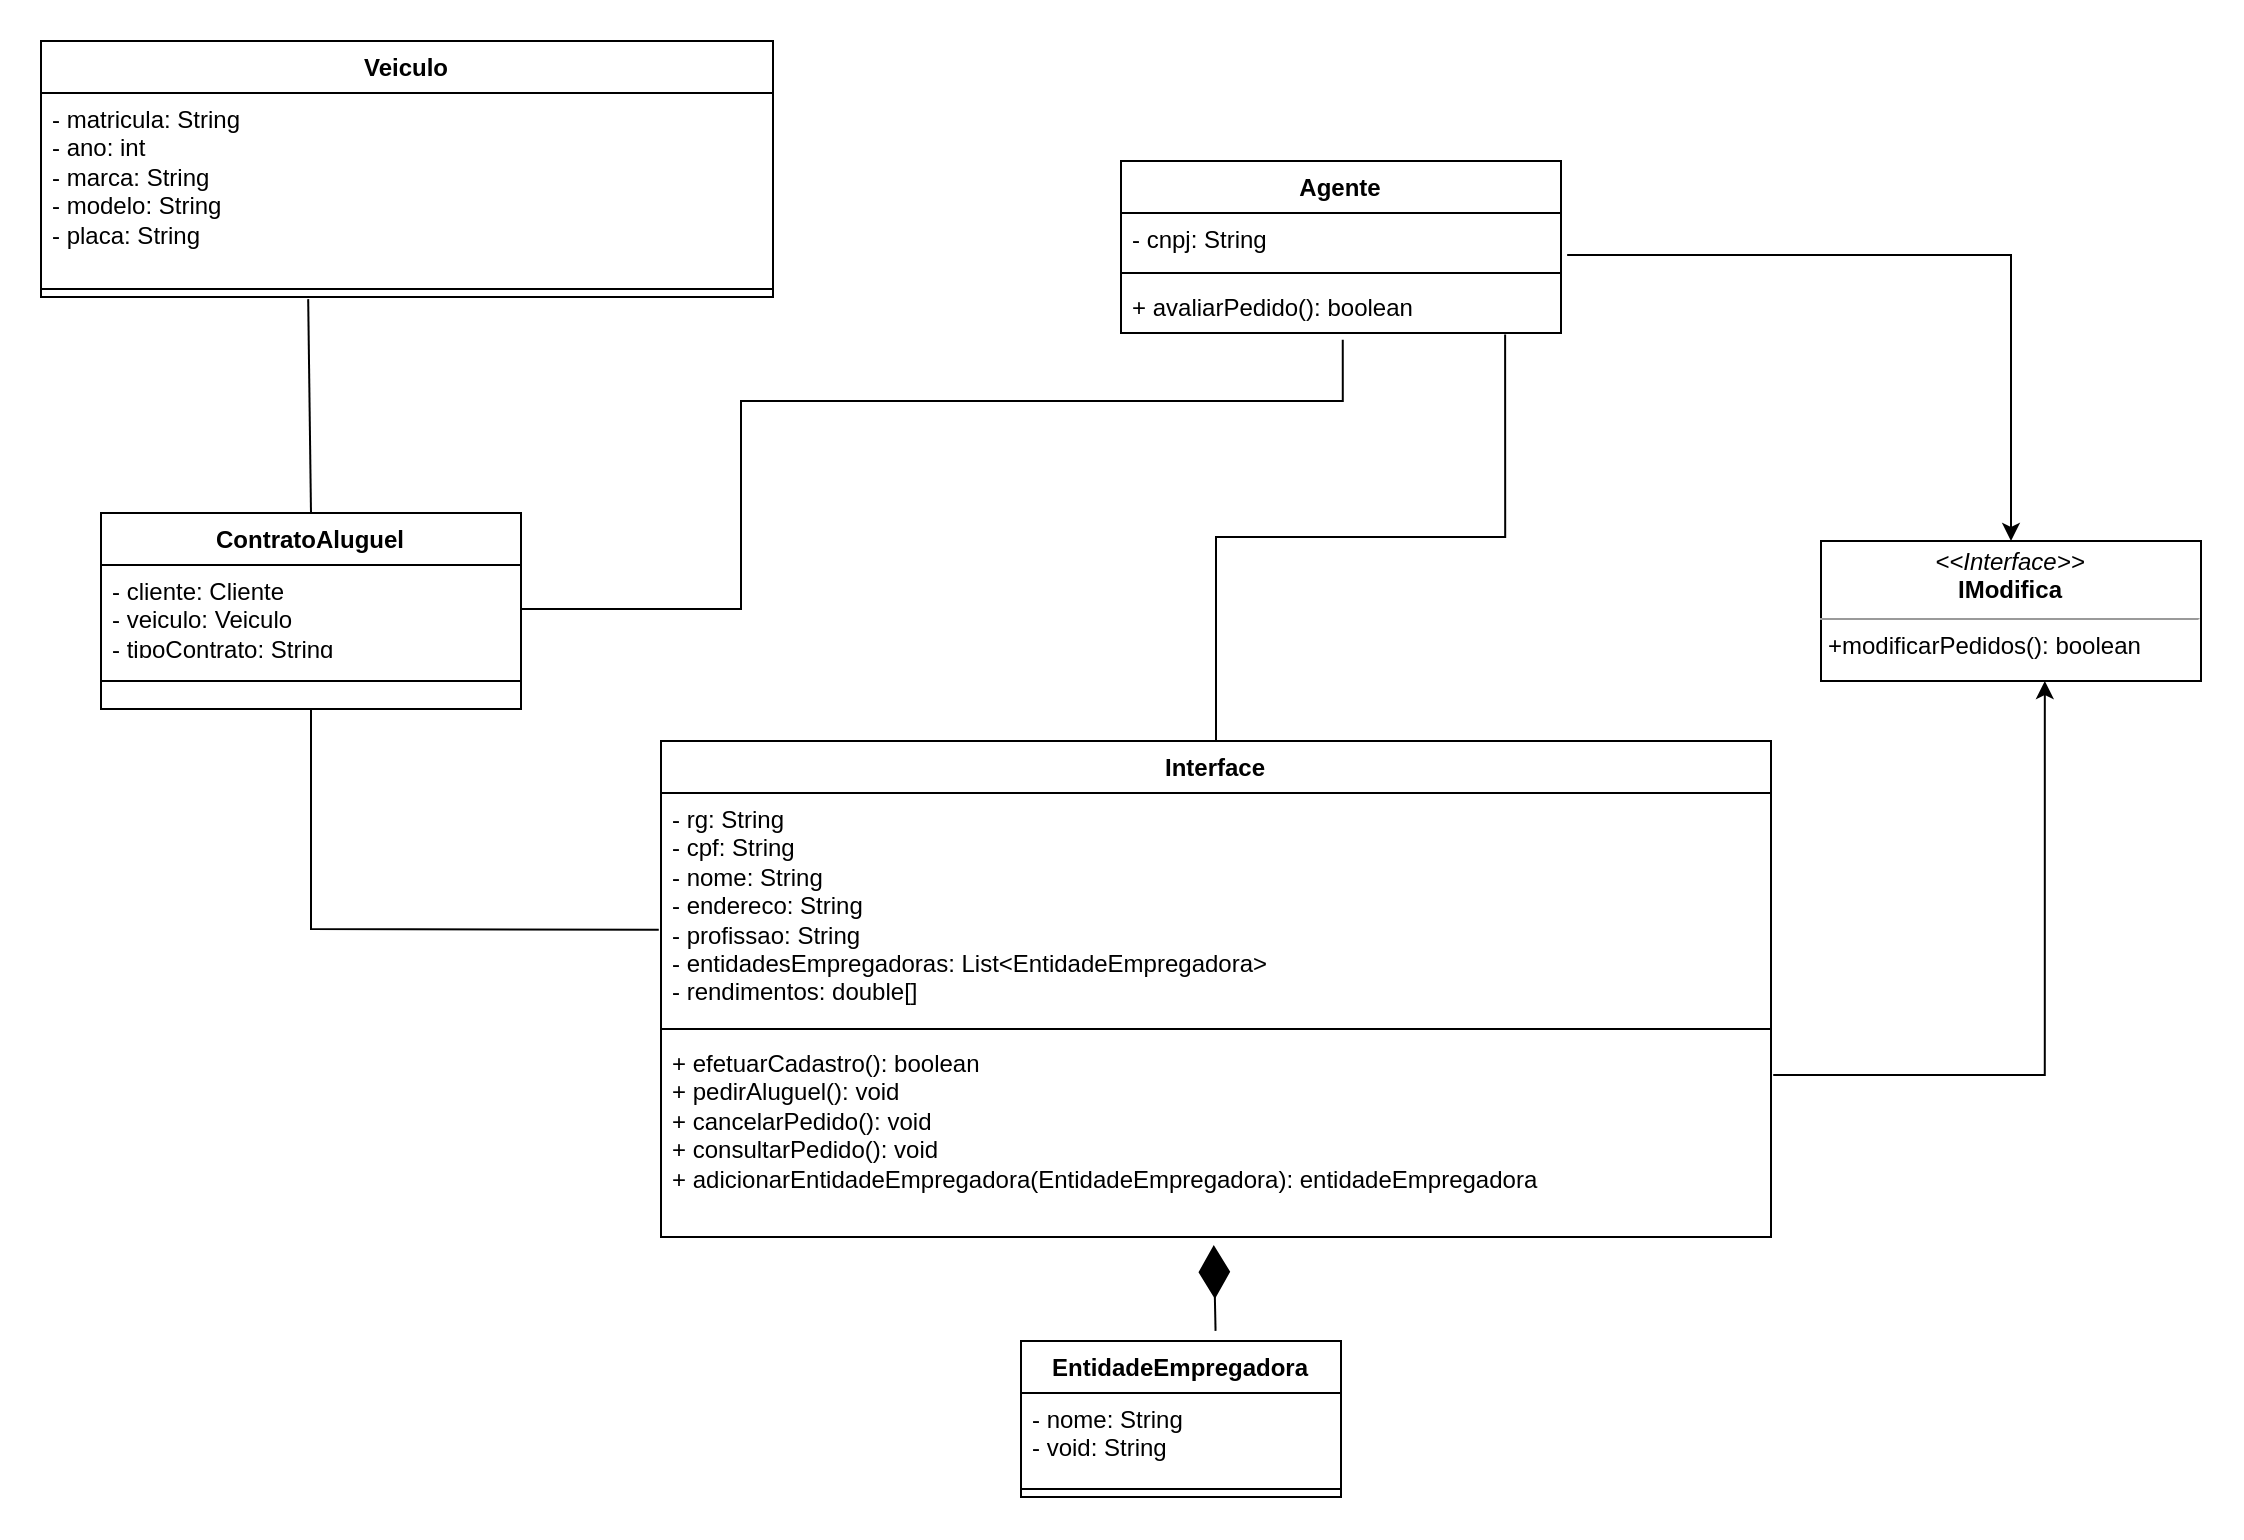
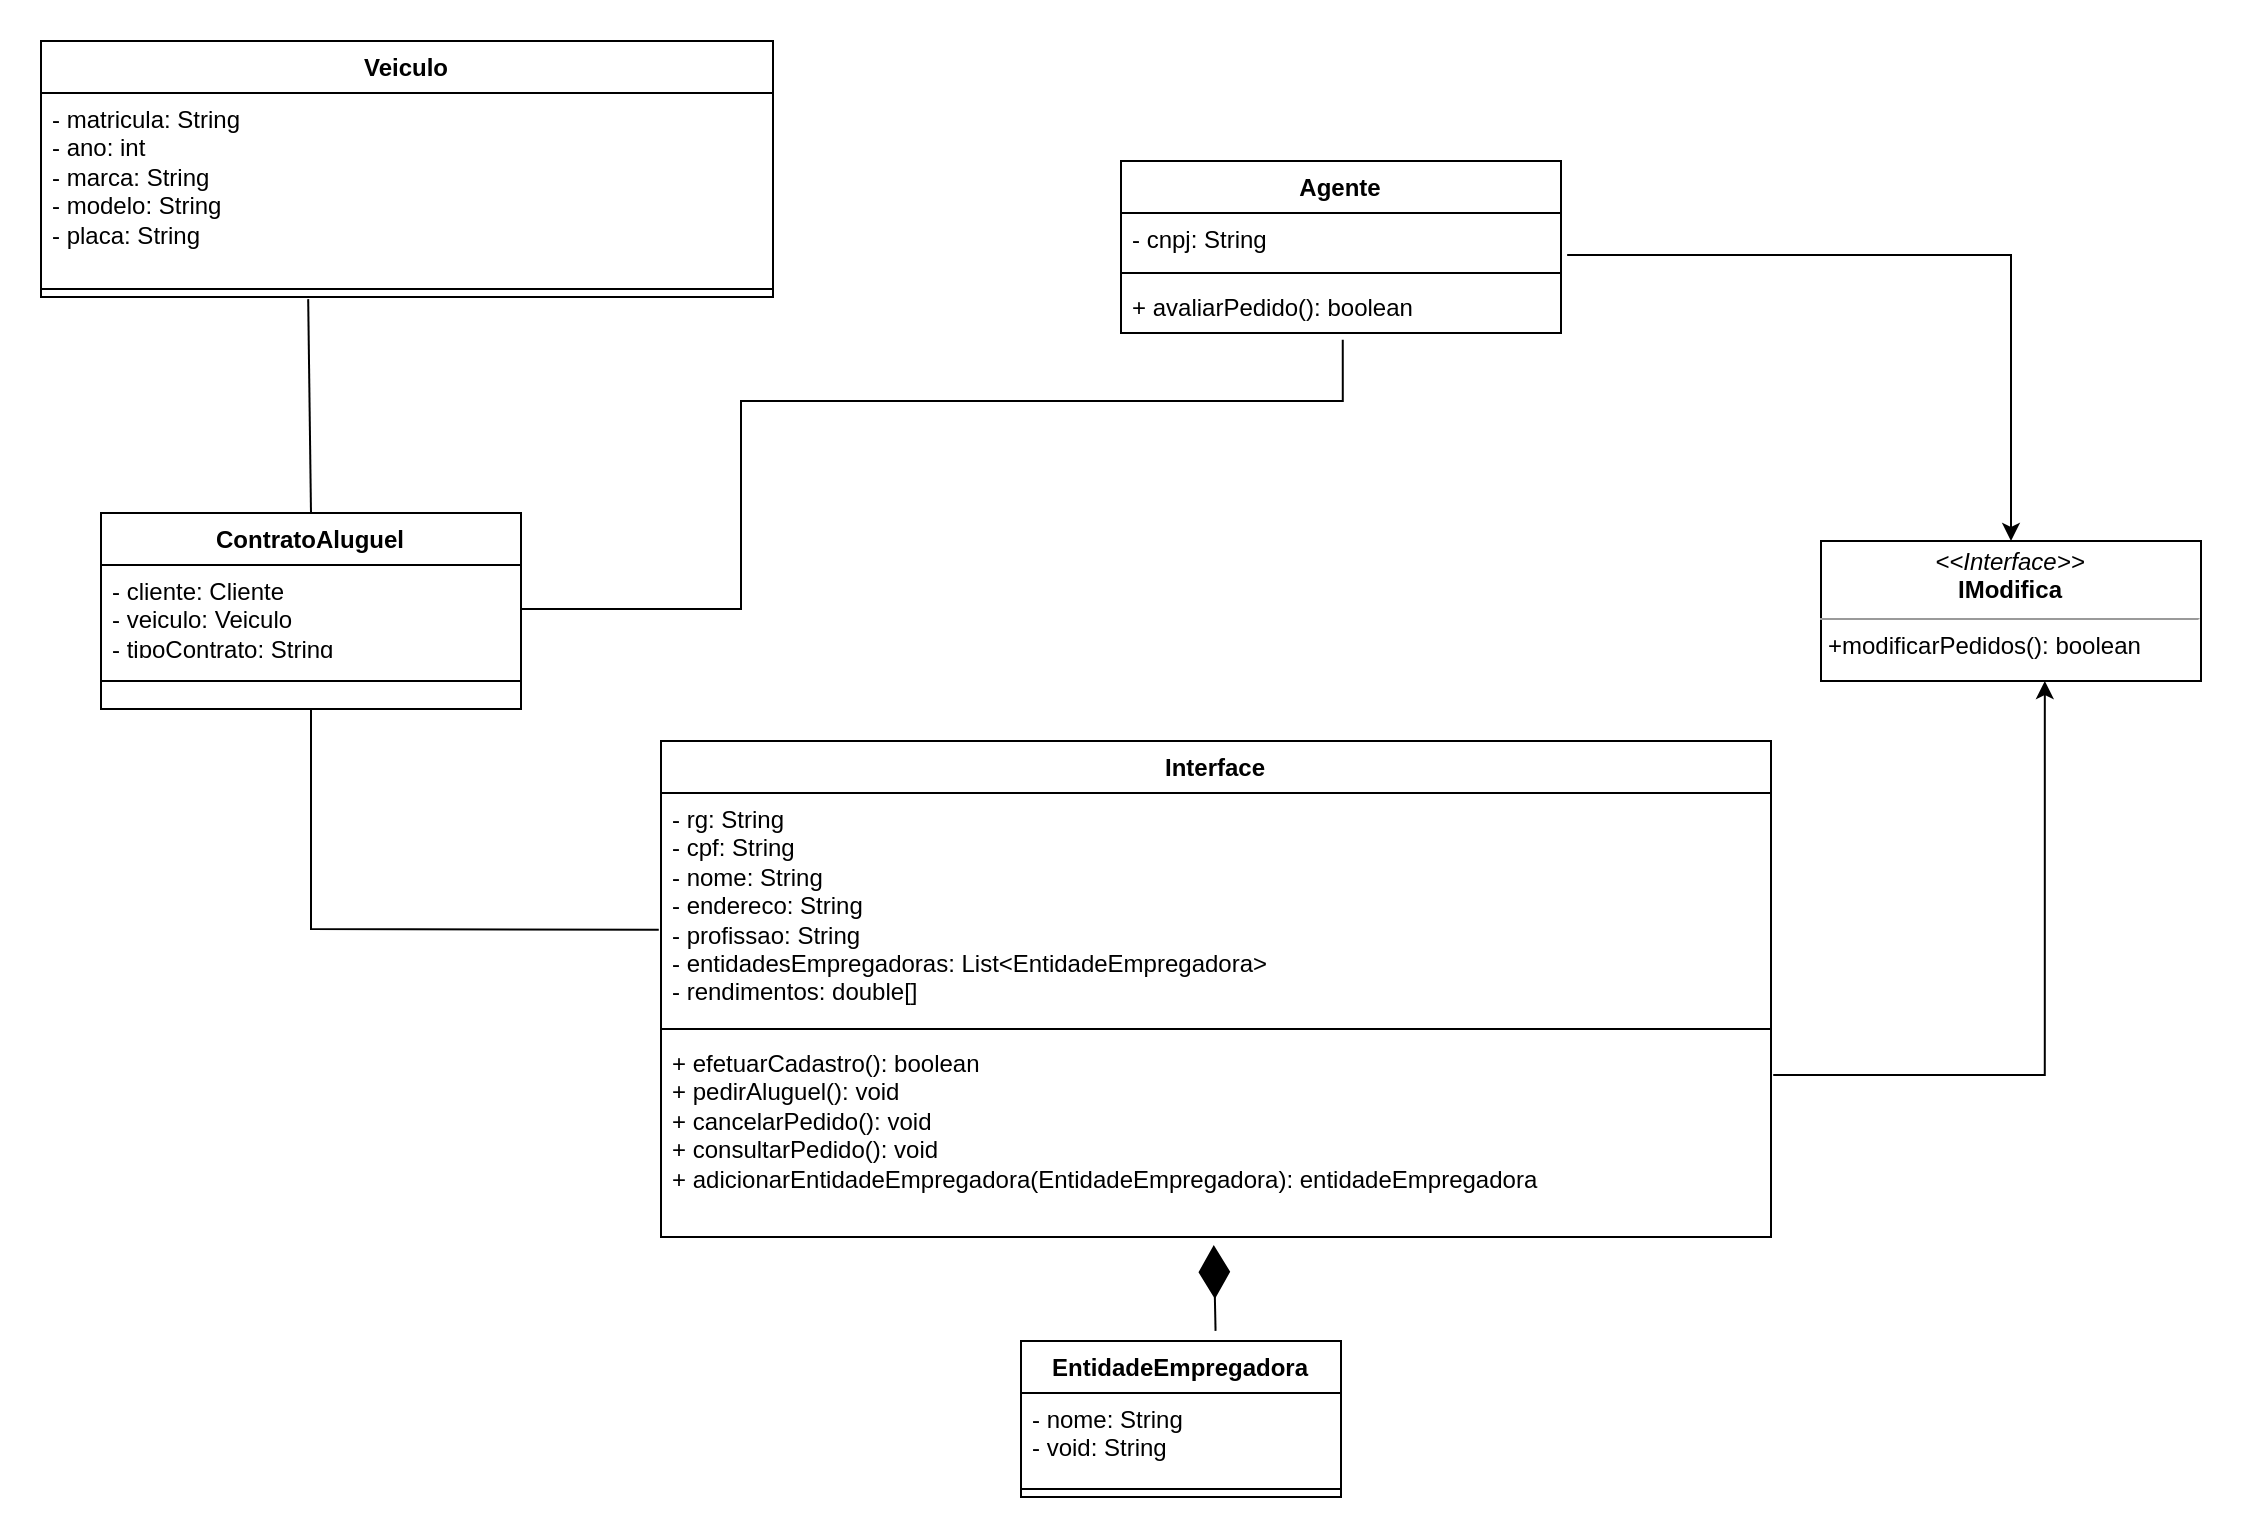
edge "+ avaliarPedido(): boolean" -- "Interface": removed
